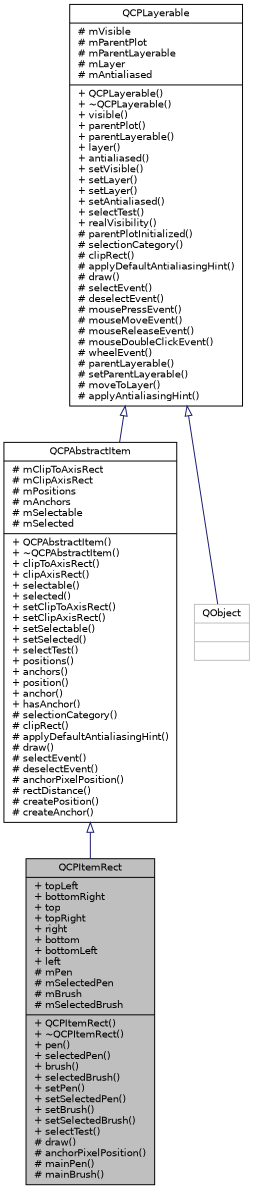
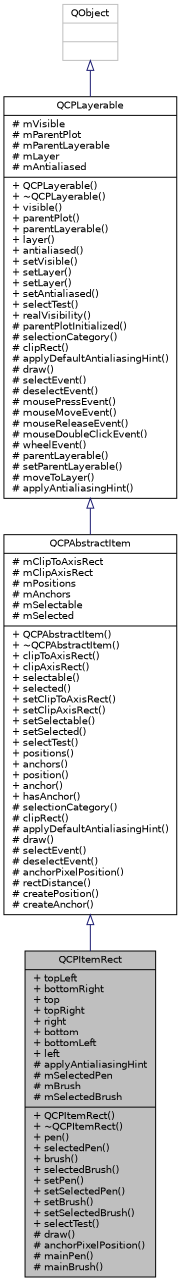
edge "QObject" -> "QCPLayerable": reversed
node "QCPItemRect": text "# mPen" -> "# applyAntialiasingHint"
